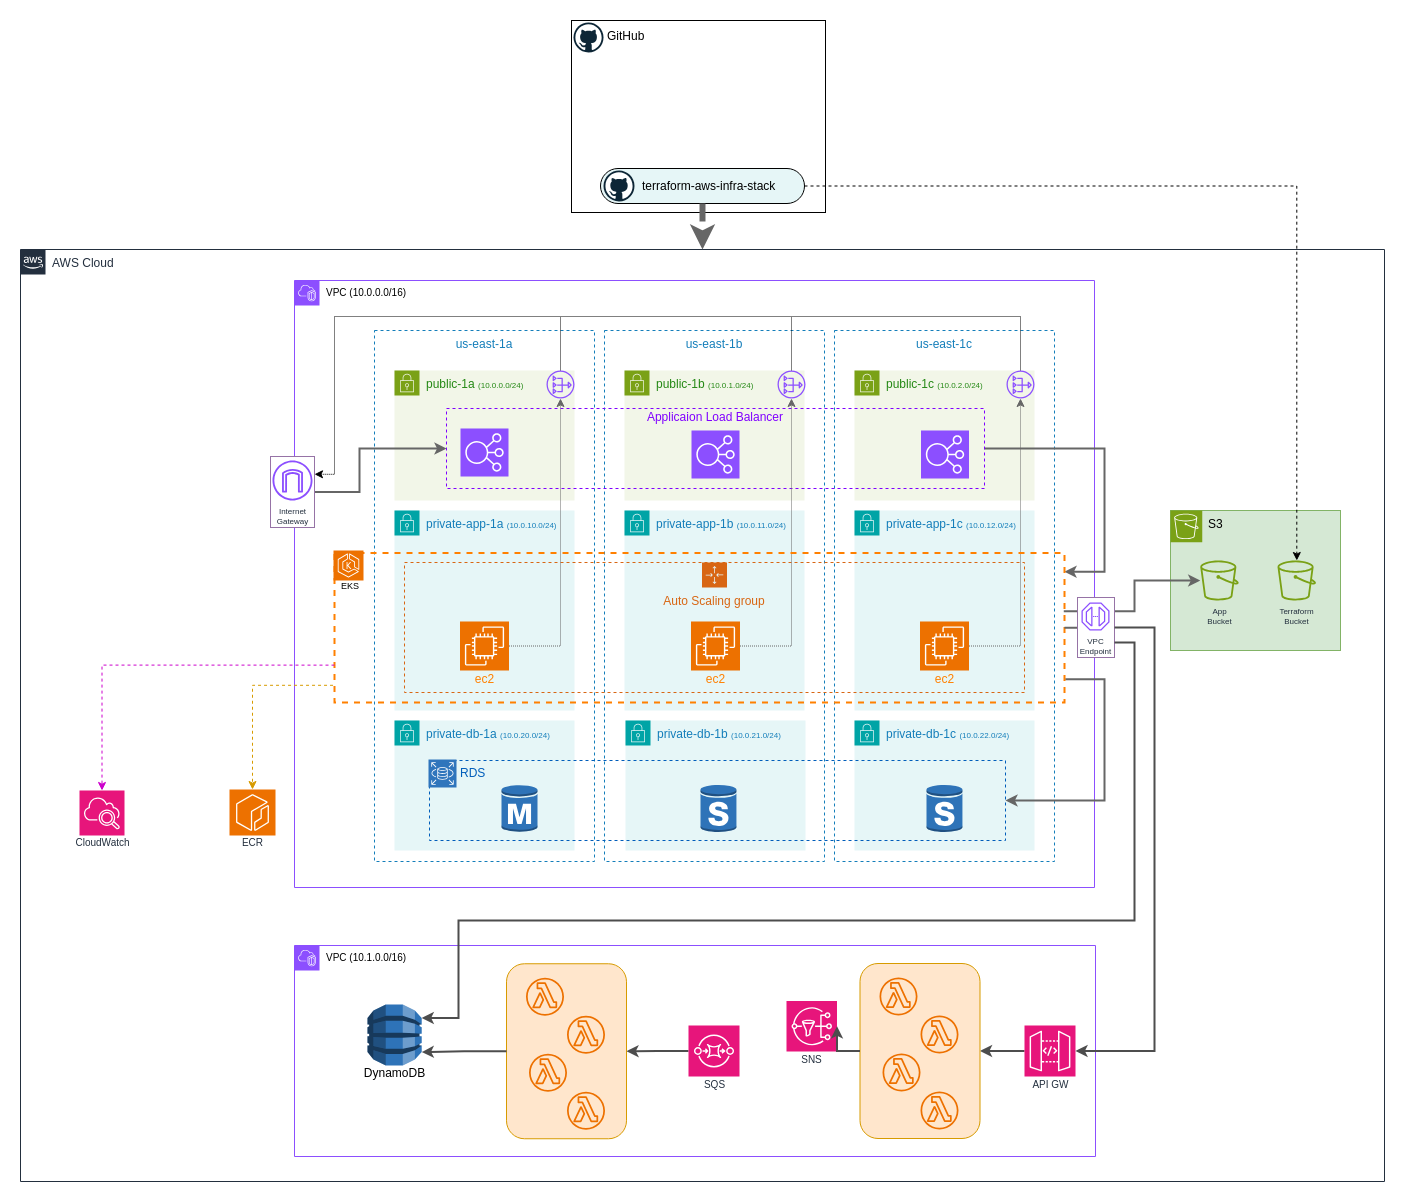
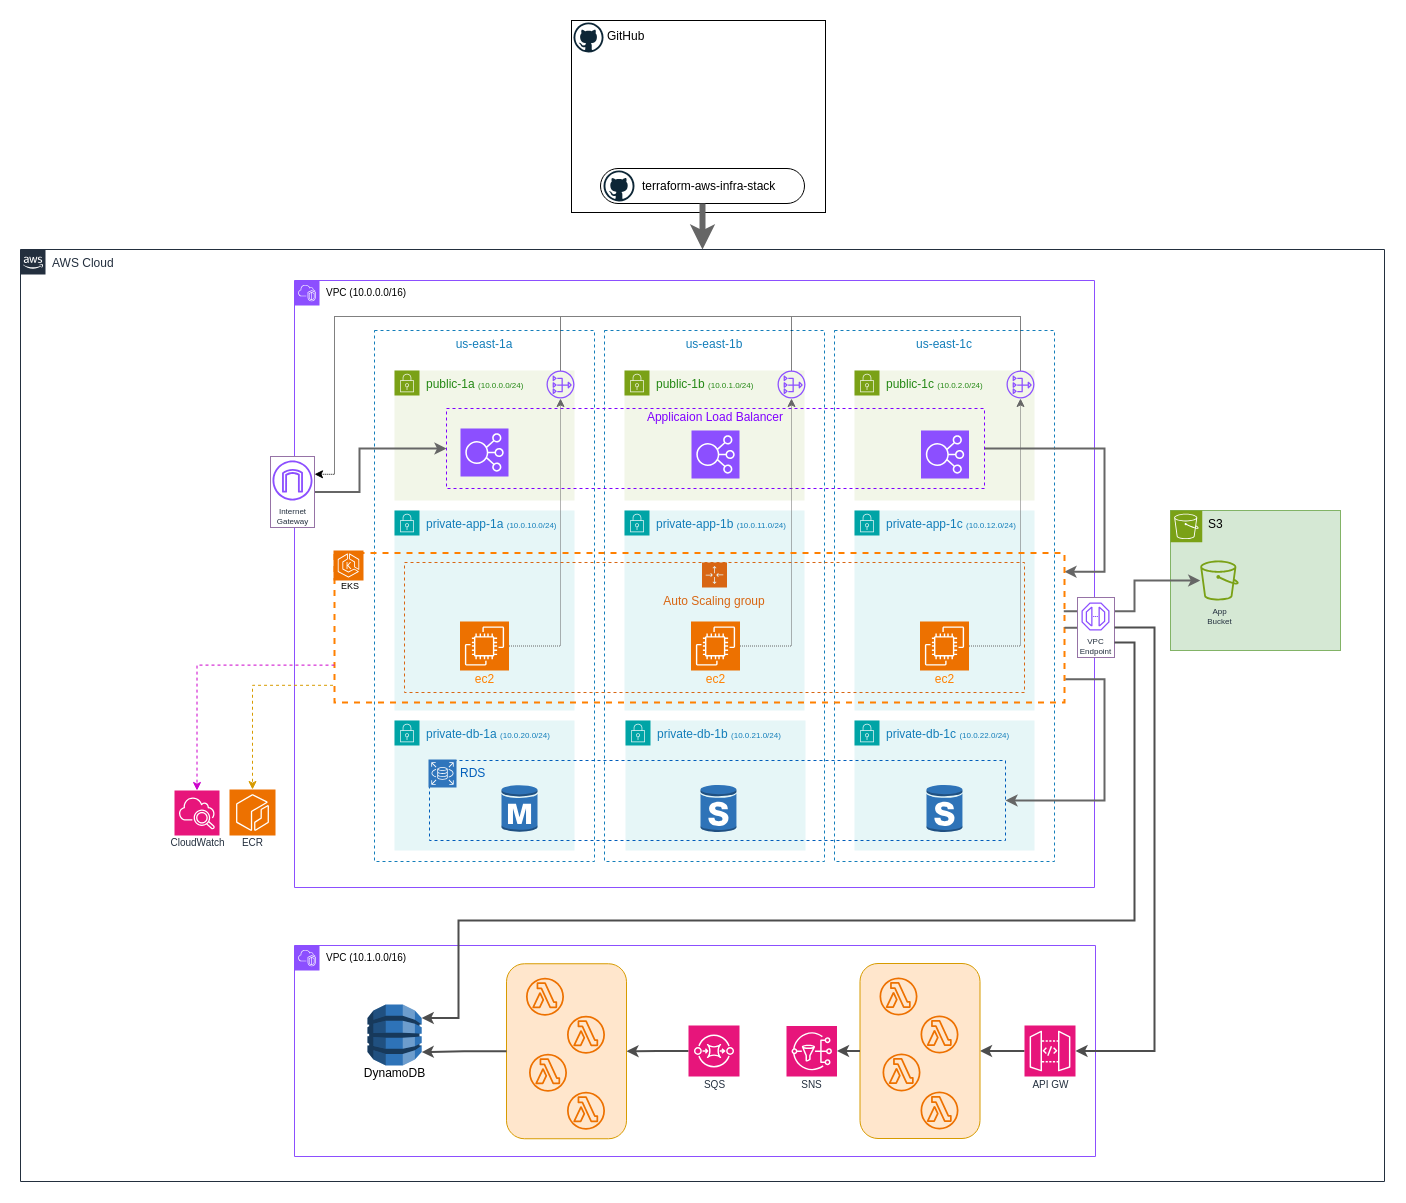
node "terraform-aws-infra-stack": fillcolor #e6f6f7 -> #ffffff
edge "terraform-aws-infra-stack" -> "Terraform Bucket": removed
edge "terraform-aws-infra-stack" -> "AWS Cloud": style dashed -> solid
node "Terraform Bucket": removed
node "CloudWatch": moved (102, 813) -> (197, 813)
node "SNS": moved (812, 1026) -> (812, 1051)
